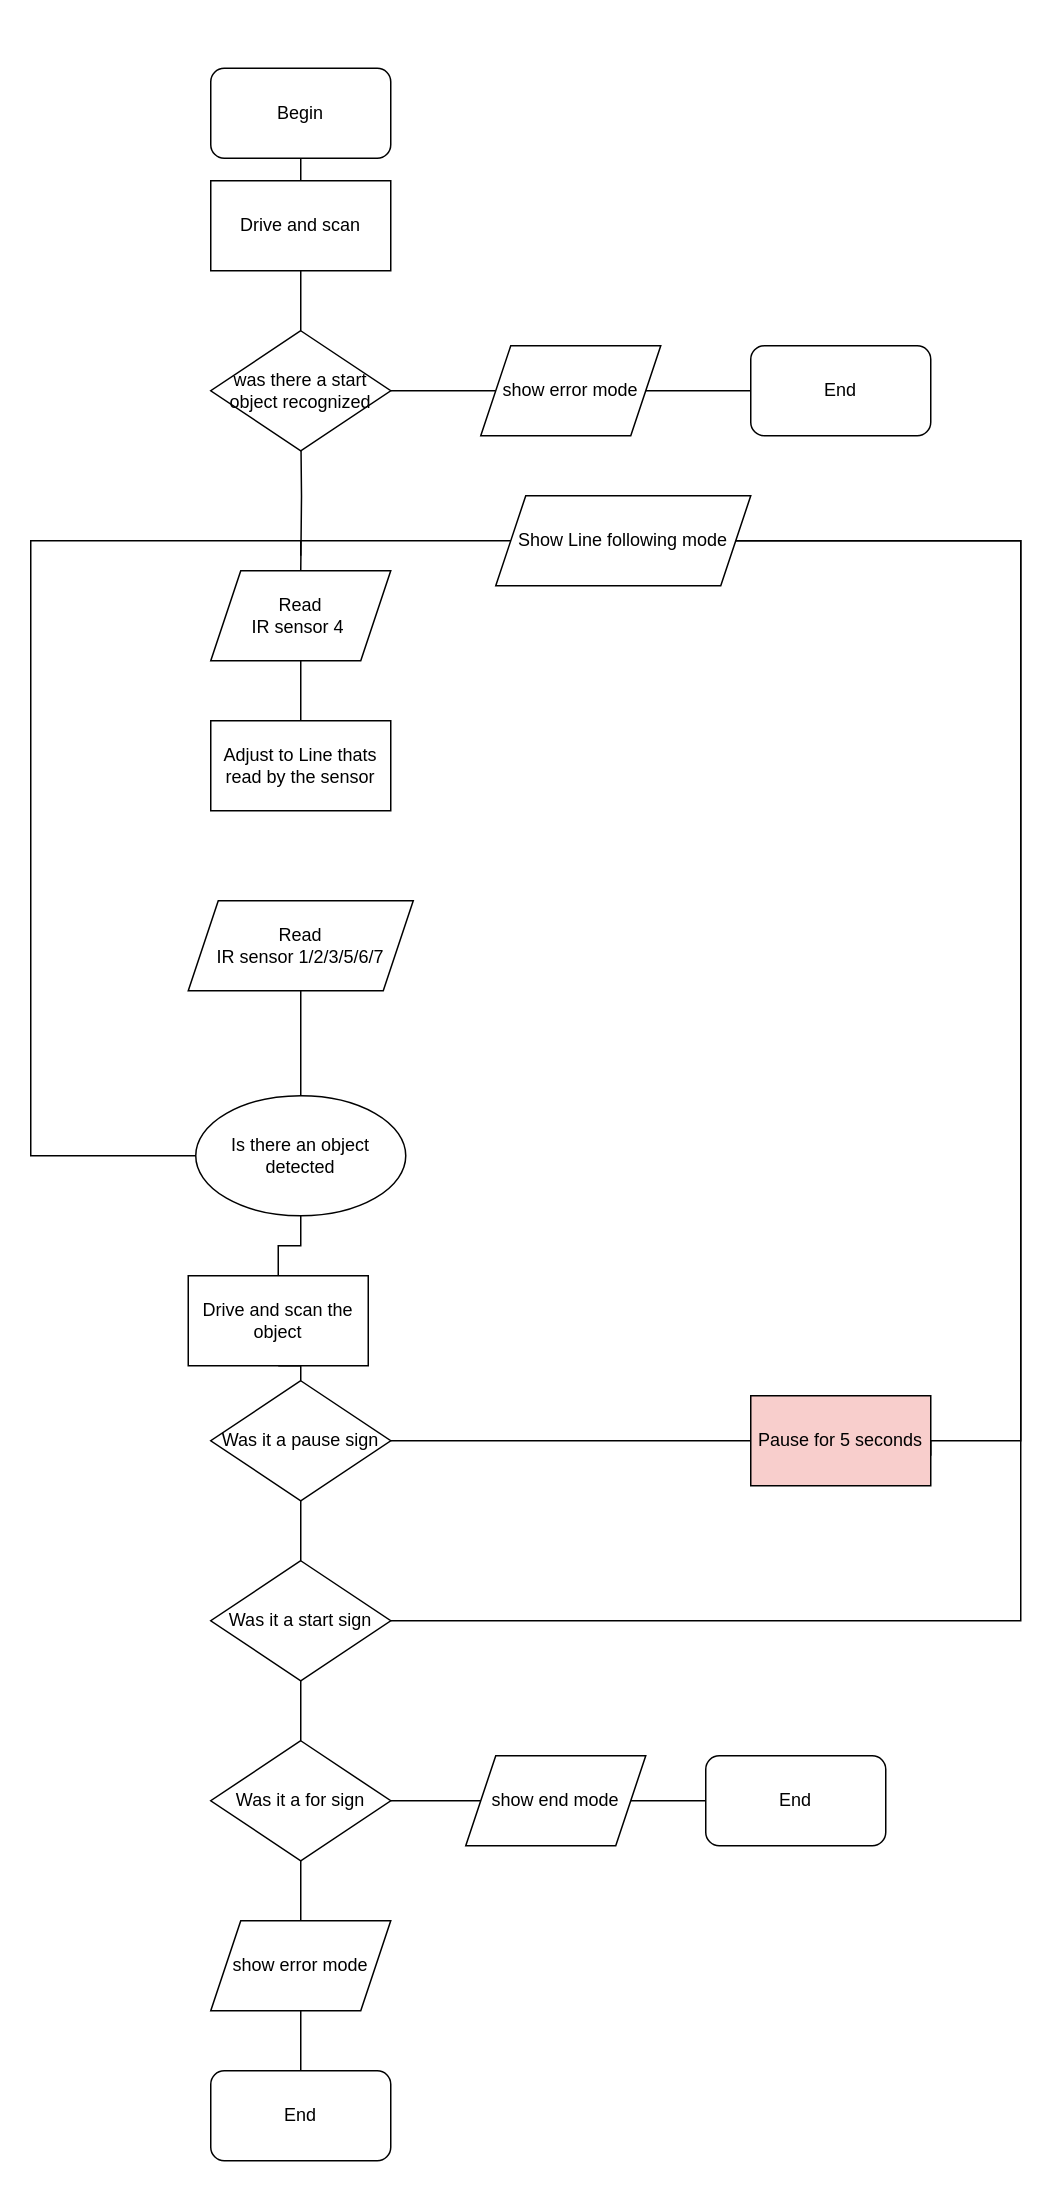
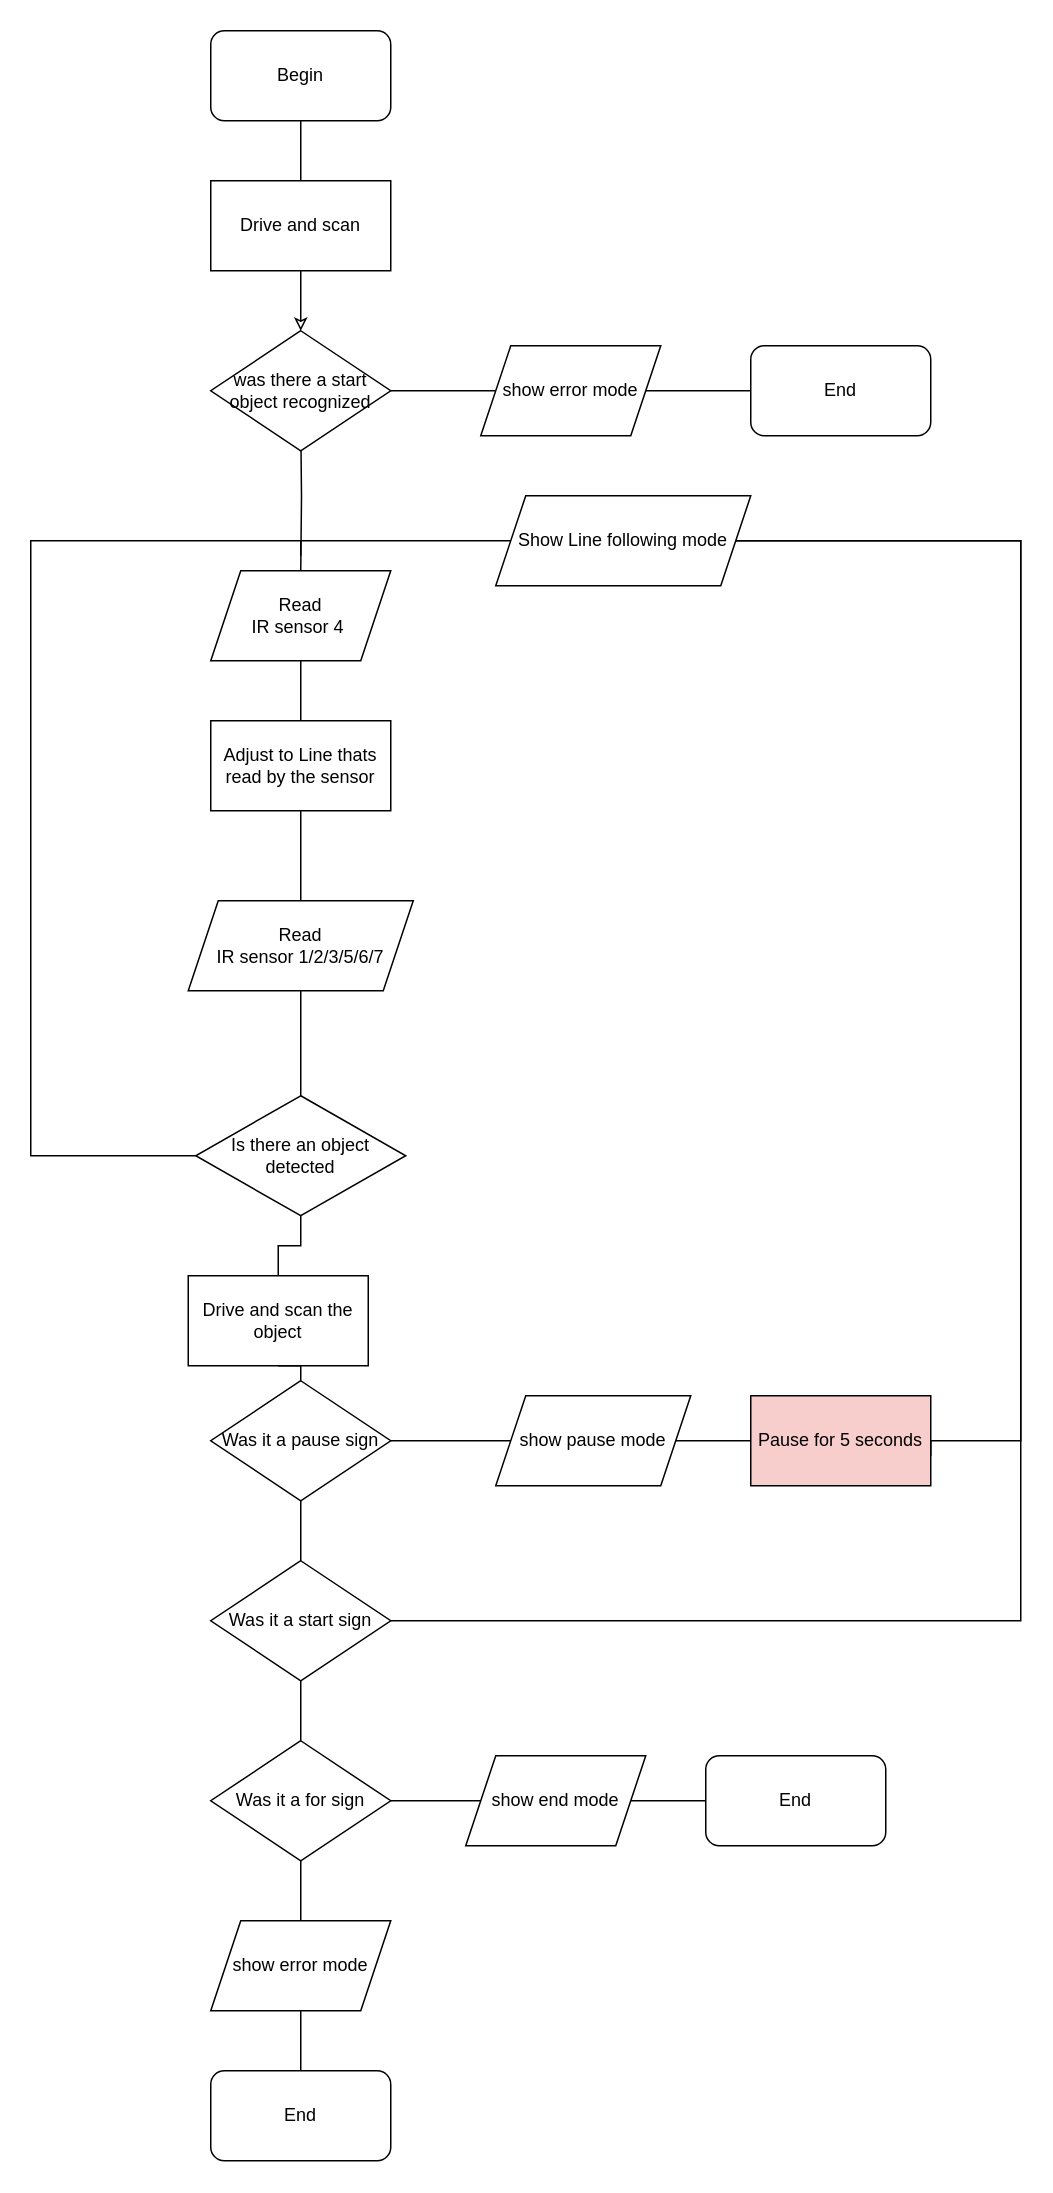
node "Begin": moved (301, 113) -> (301, 76)
edge "Drive and scan" -- "was there a start object recognized": arrowhead none -> classic
edge "Adjust to Line thats read by the sensor" -- "Read IR sensor 1/2/3/5/6/7": added
node "Is there an object detected": shape ellipse -> diamond
node "show pause mode": added
